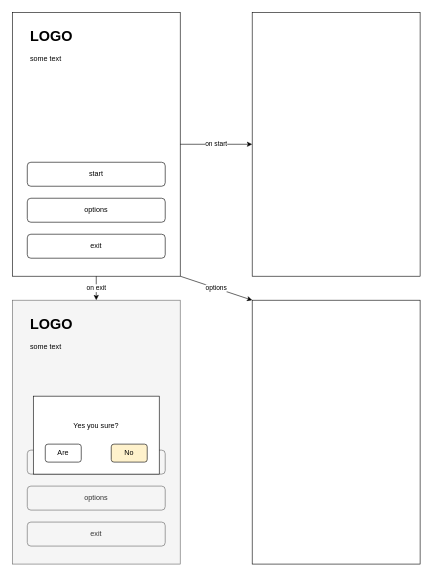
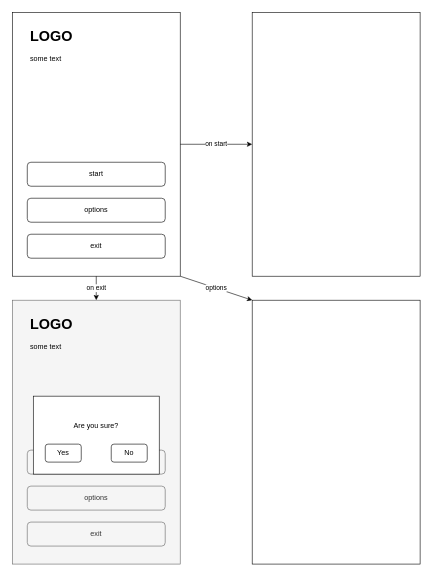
node "Yes you sure?": label "Yes you sure?" -> "Are you sure?"
node "Are": label "Are" -> "Yes"
node "No": fillcolor #fff2cc -> #ffffff
